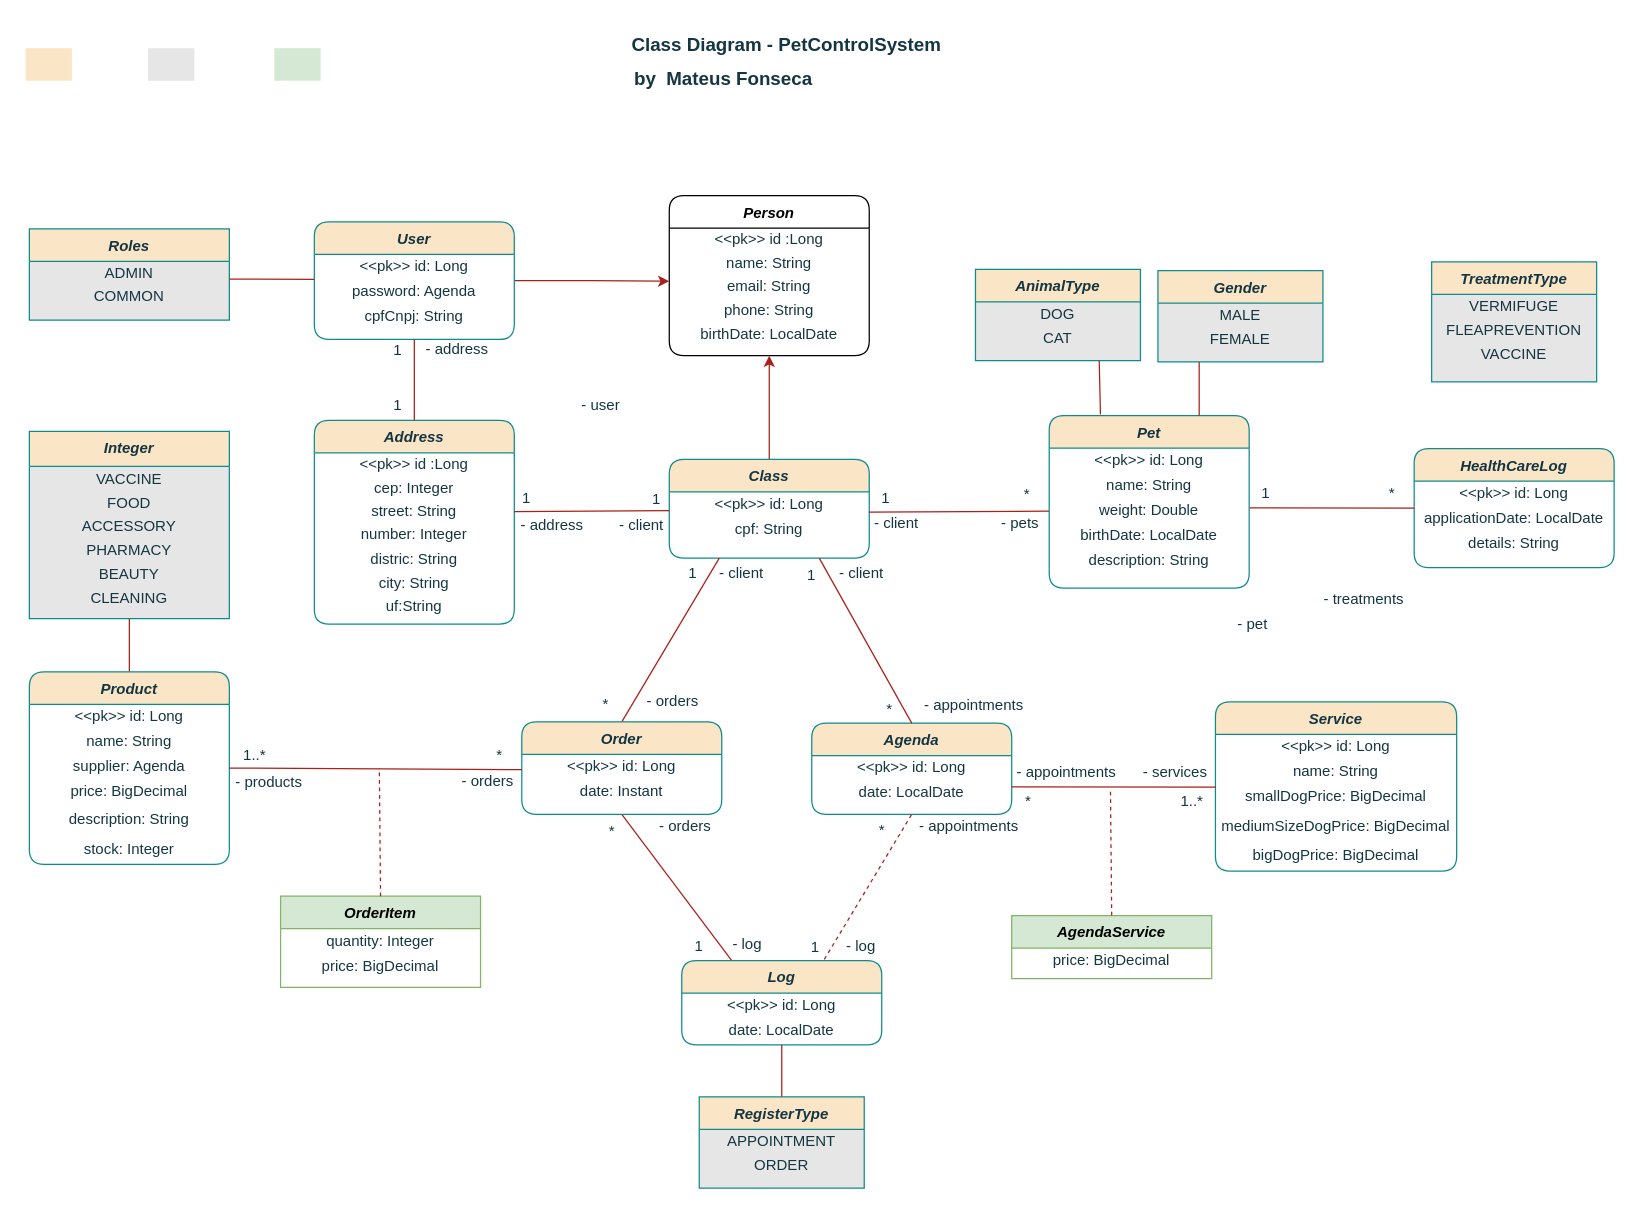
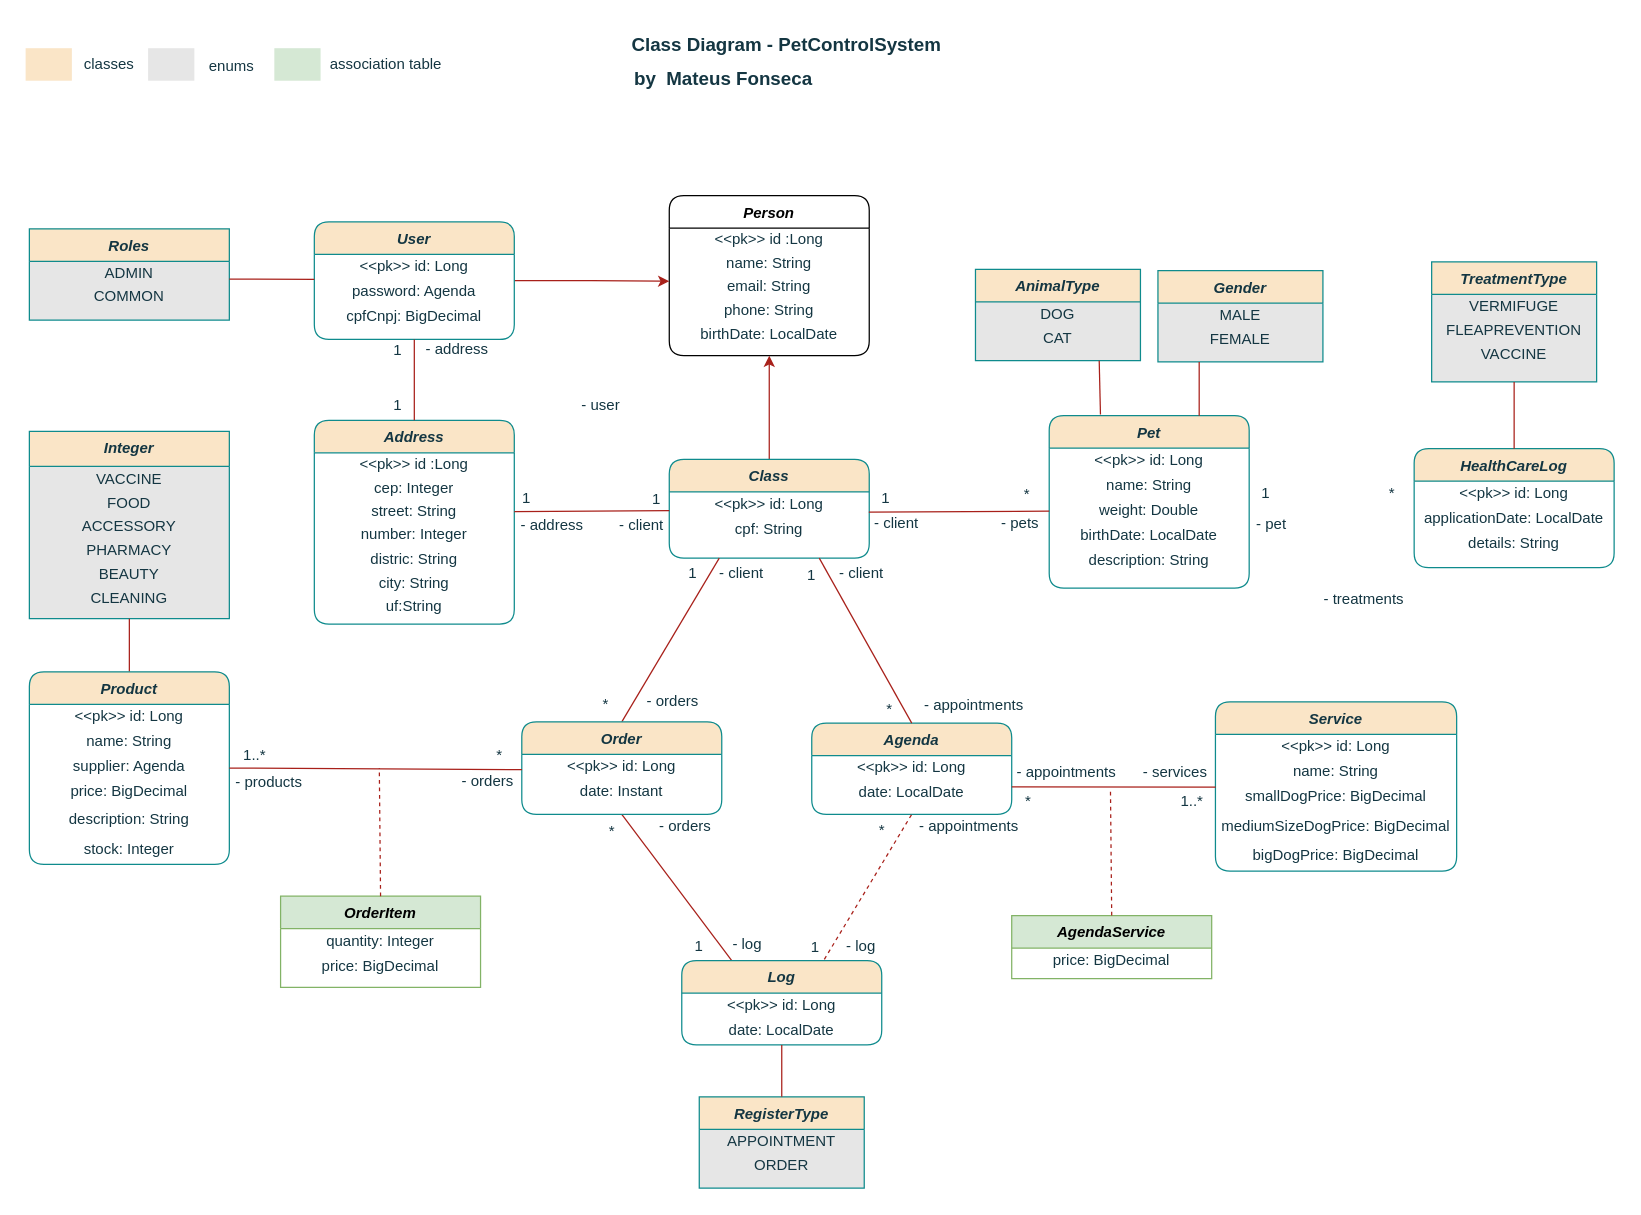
node "classes": added
node "association table": added
node "enums": added
node "cpfCnpj: String": label "cpfCnpj: String" -> "cpfCnpj: BigDecimal"
edge "TreatmentType" -- "HealthCareLog": added
edge "HealthCareLog" -- "weight: Double": removed
node "- pet": moved (1253, 625) -> (1272, 525)
